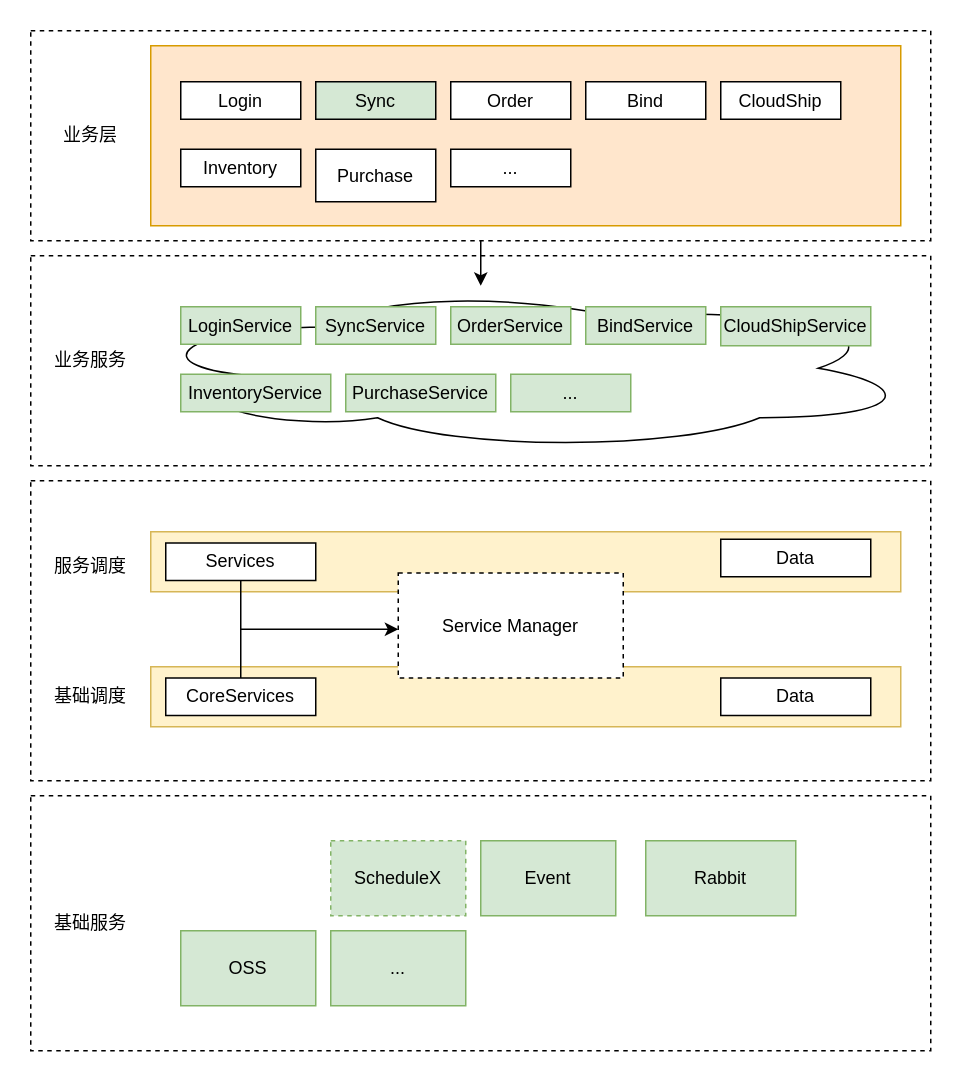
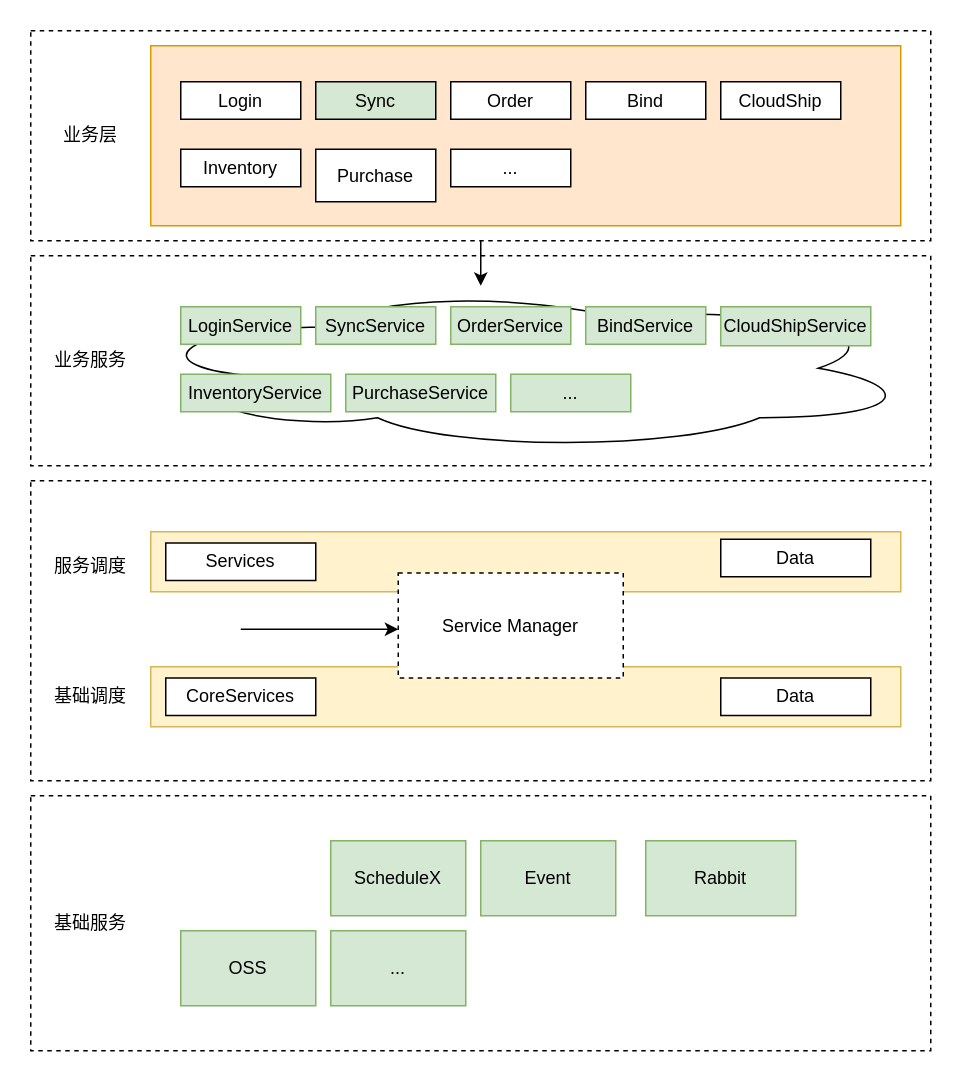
edge "Services" -- "CoreServices": removed
node "ScheduleX": style dashed -> solid
